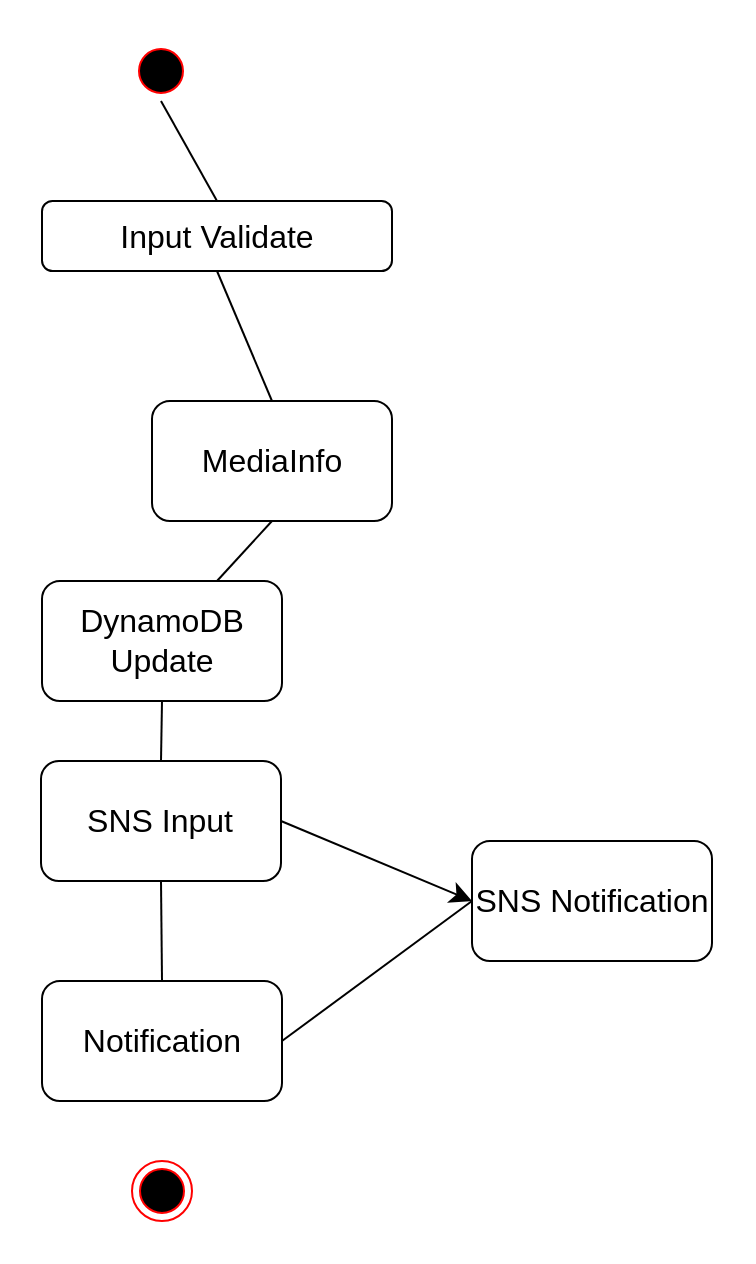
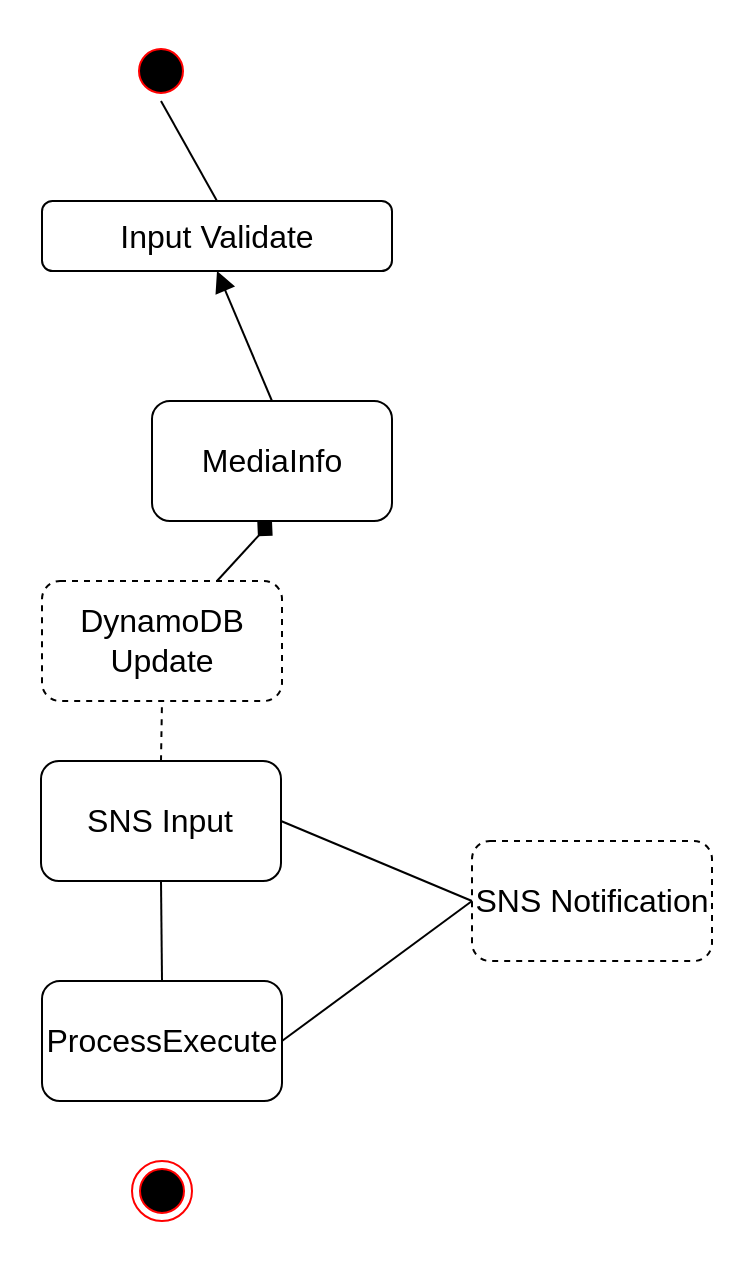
edge "Input Validate" -- "MediaInfo": arrowhead none -> block
edge "MediaInfo" -- "DynamoDB Update": arrowhead none -> diamond
node "DynamoDB Update": style solid -> dashed
edge "DynamoDB Update" -- "SNS Input": style solid -> dashed
edge "SNS Input" -> "SNS Notification": arrowhead classic -> none
node "SNS Notification": style solid -> dashed
node "Notification": label "Notification" -> "ProcessExecute"
